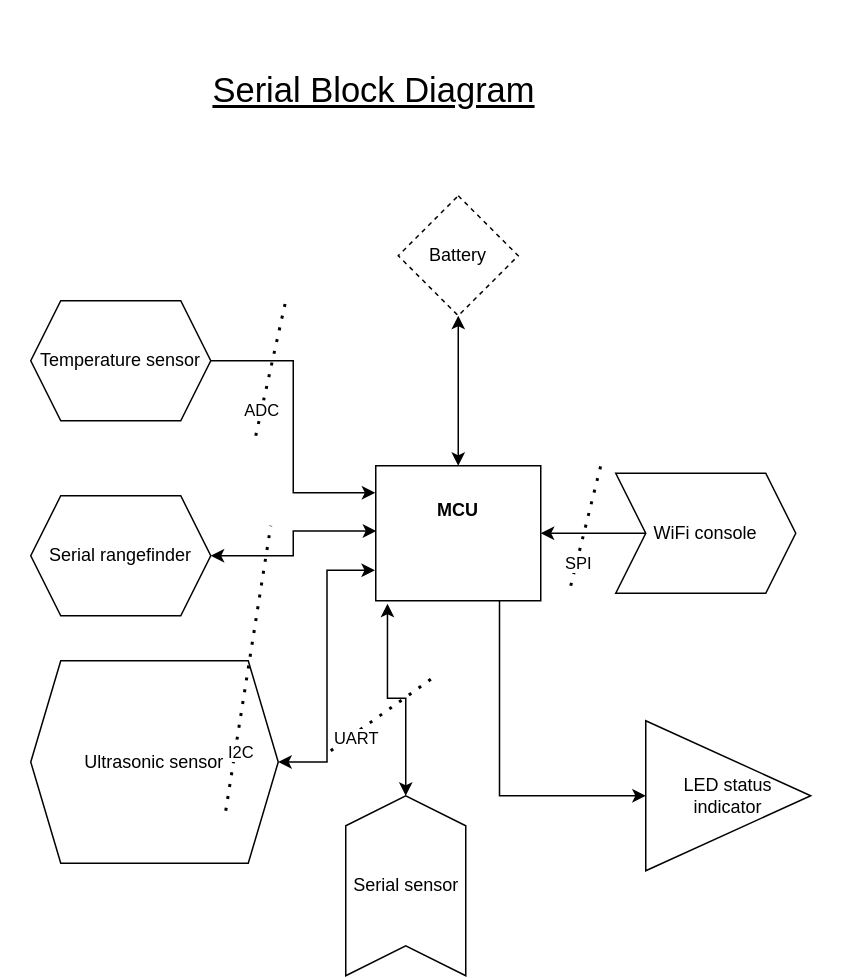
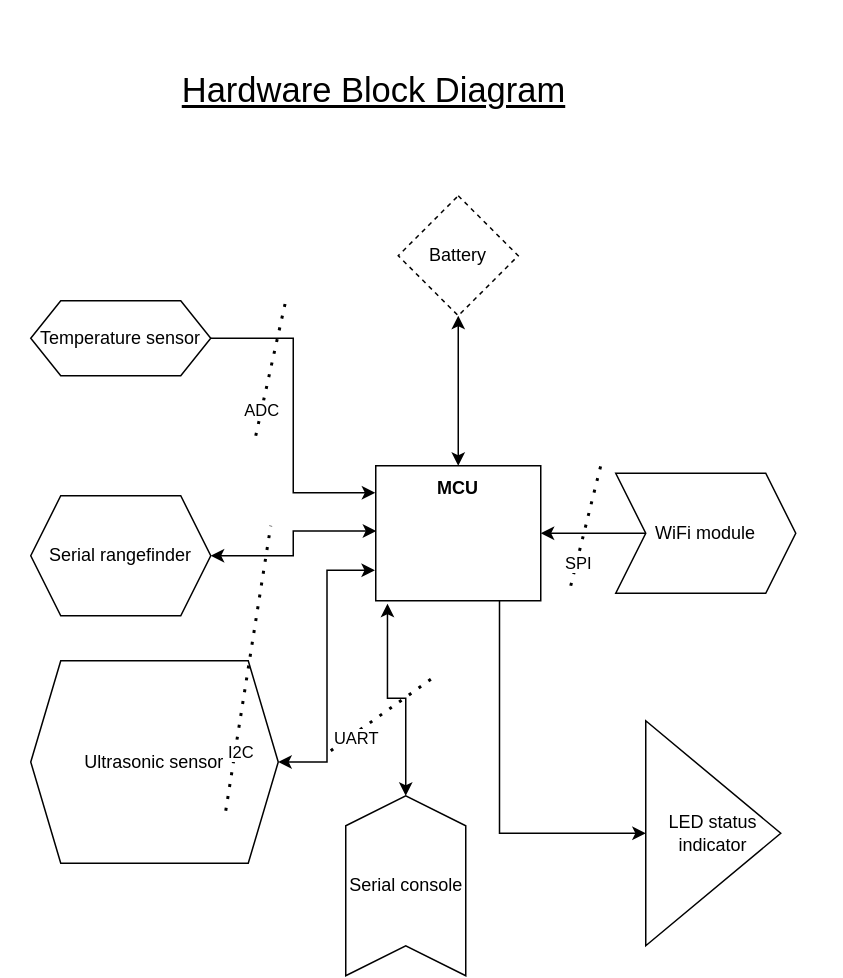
node "Serial Block Diagram": label "Serial Block Diagram" -> "Hardware Block Diagram"
node "Temperature sensor": size 180x120 -> 180x75
node "MCU": moved (458, 511) -> (458, 488)
node "WiFi console": label "WiFi console" -> "WiFi module"
node "LED status indicator": size 165x150 -> 135x225
node "Serial sensor": label "Serial sensor" -> "Serial console"
